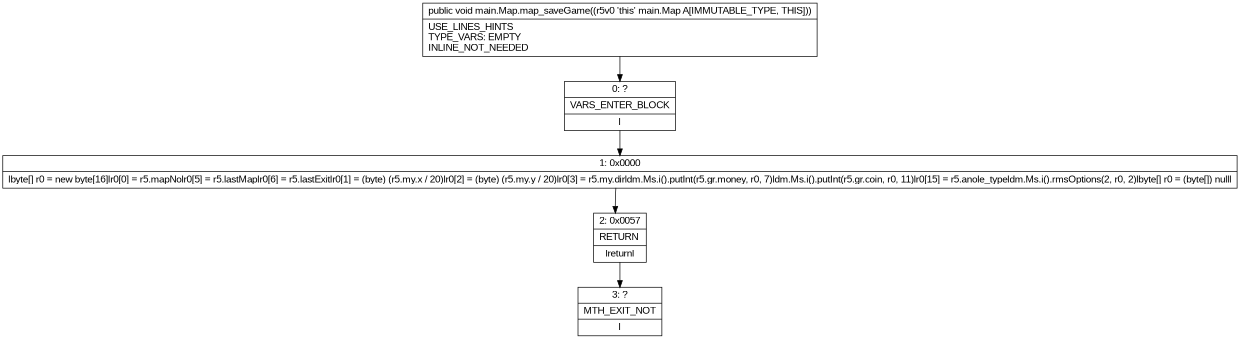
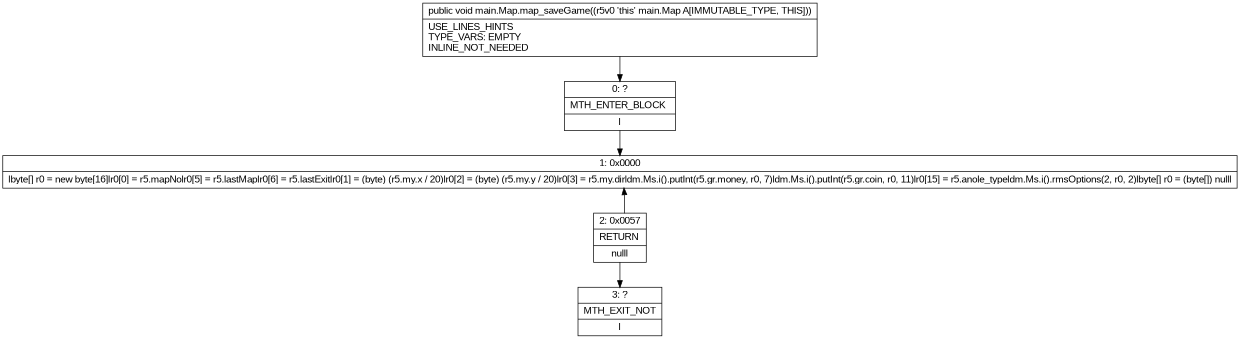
node "0: ?": text "VARS_ENTER_BLOCK" -> "MTH_ENTER_BLOCK"
edge "1: 0x0000" -> "2: 0x0057": reversed
node "2: 0x0057": text "lreturnl" -> "nulll"
